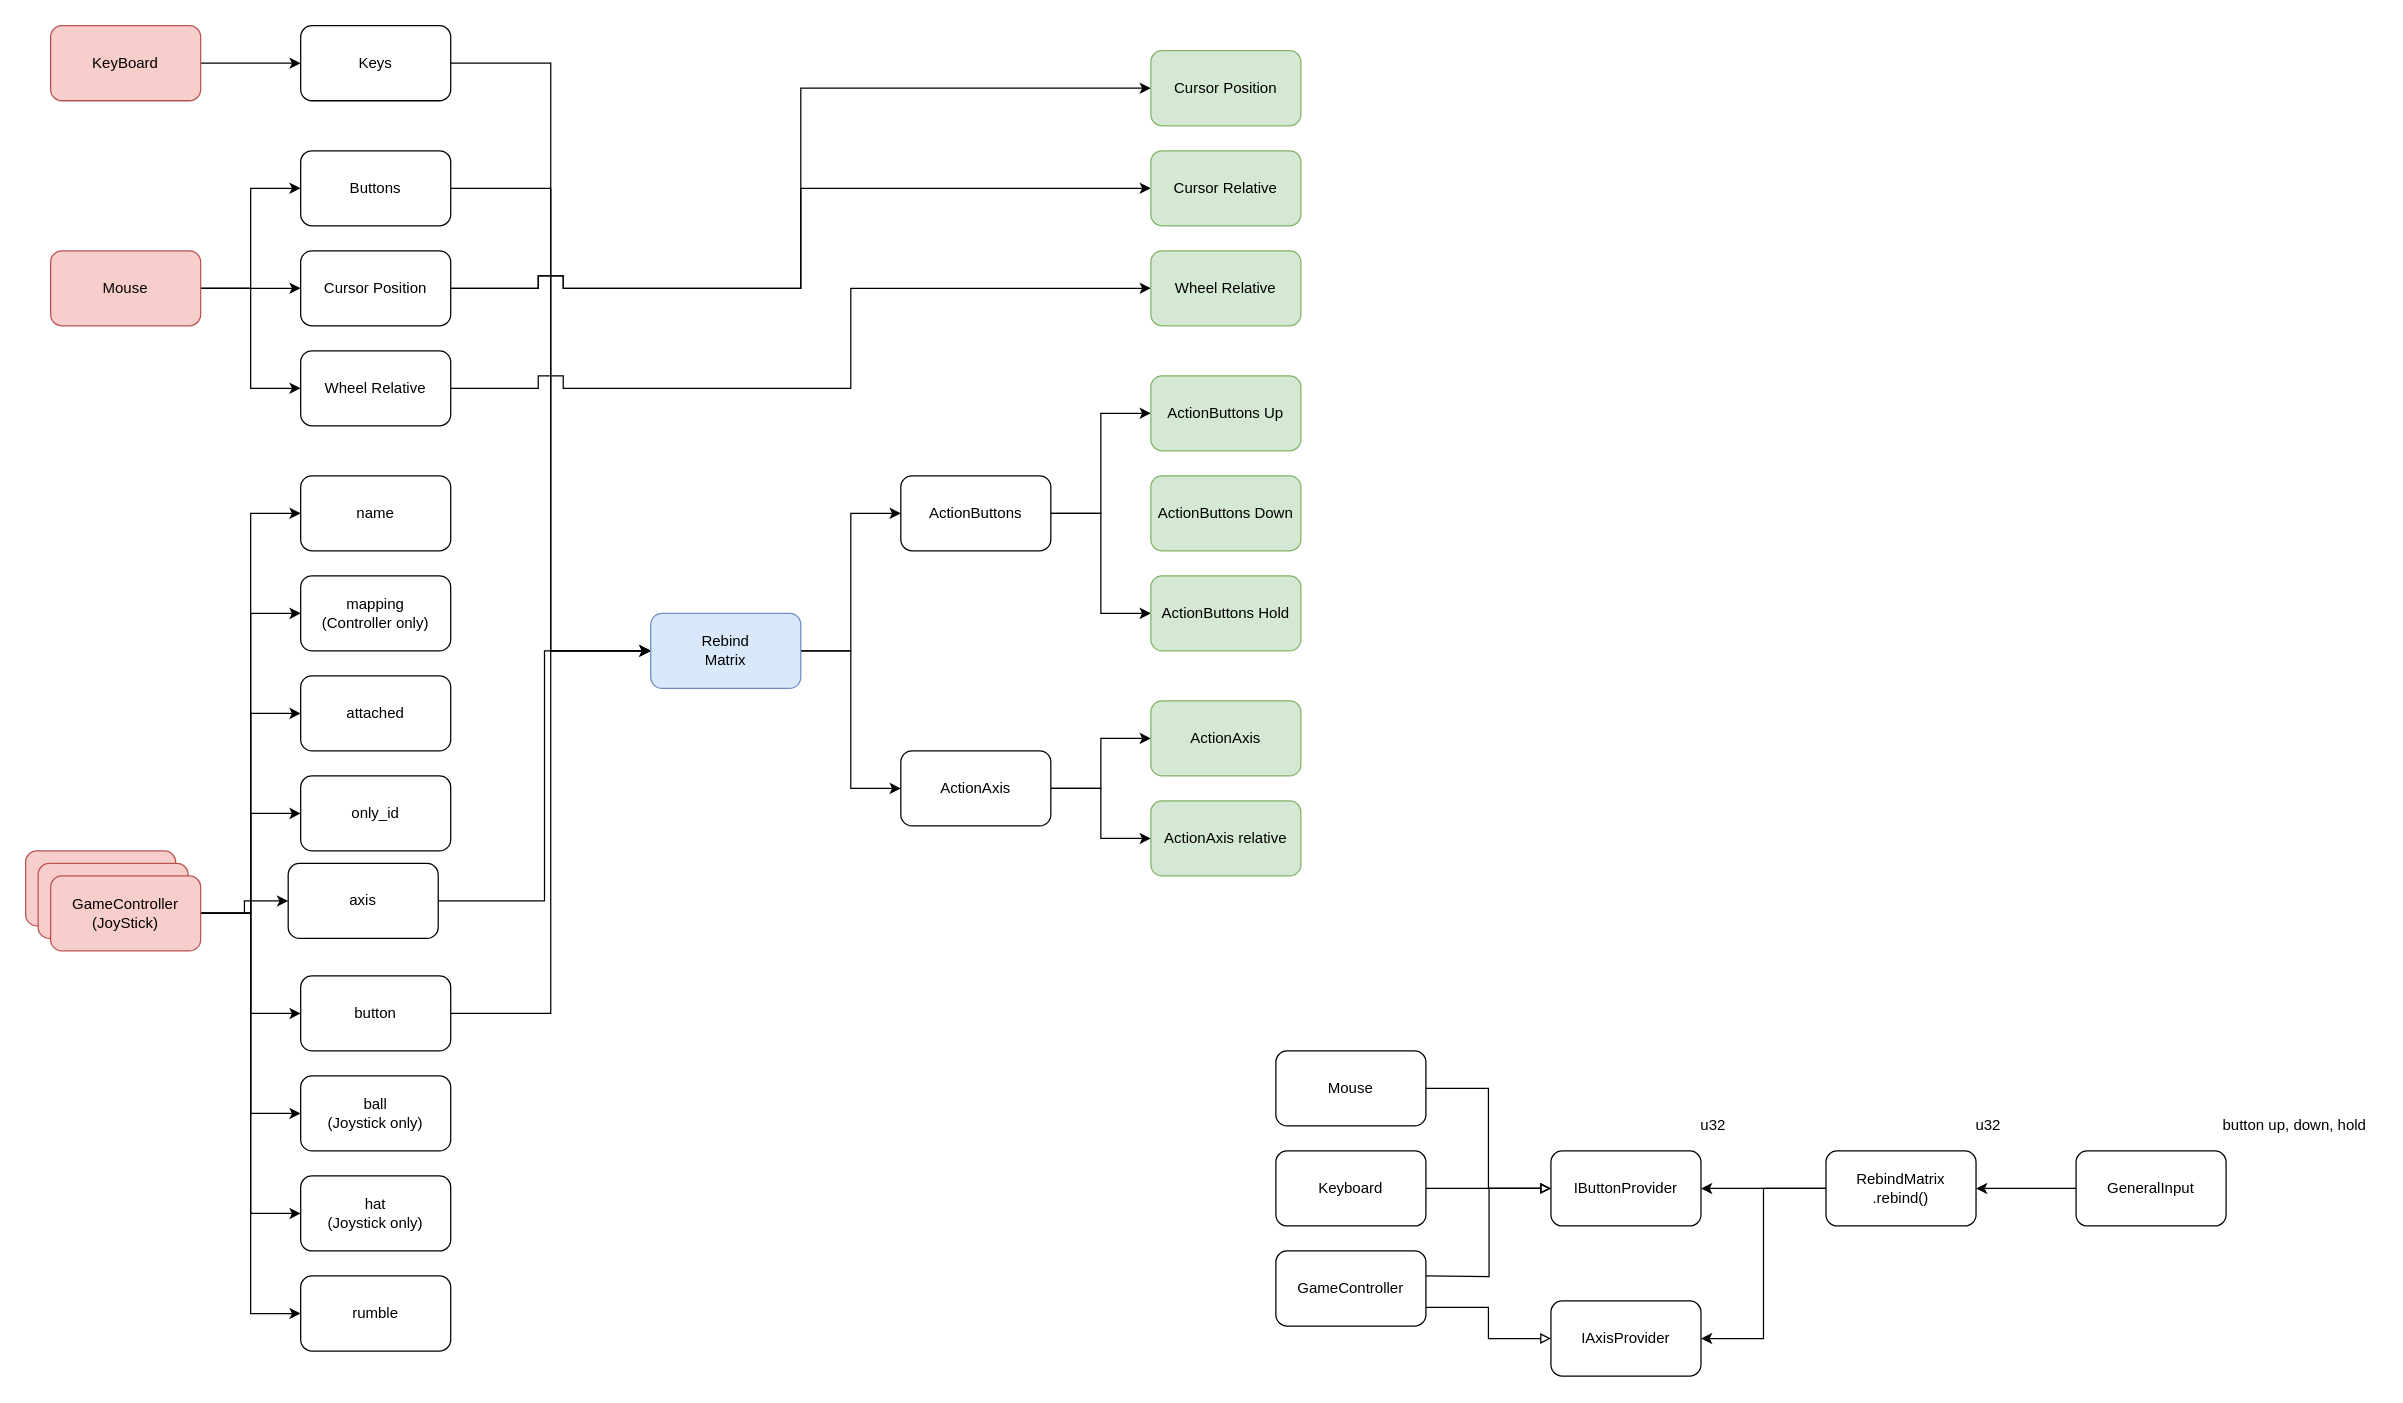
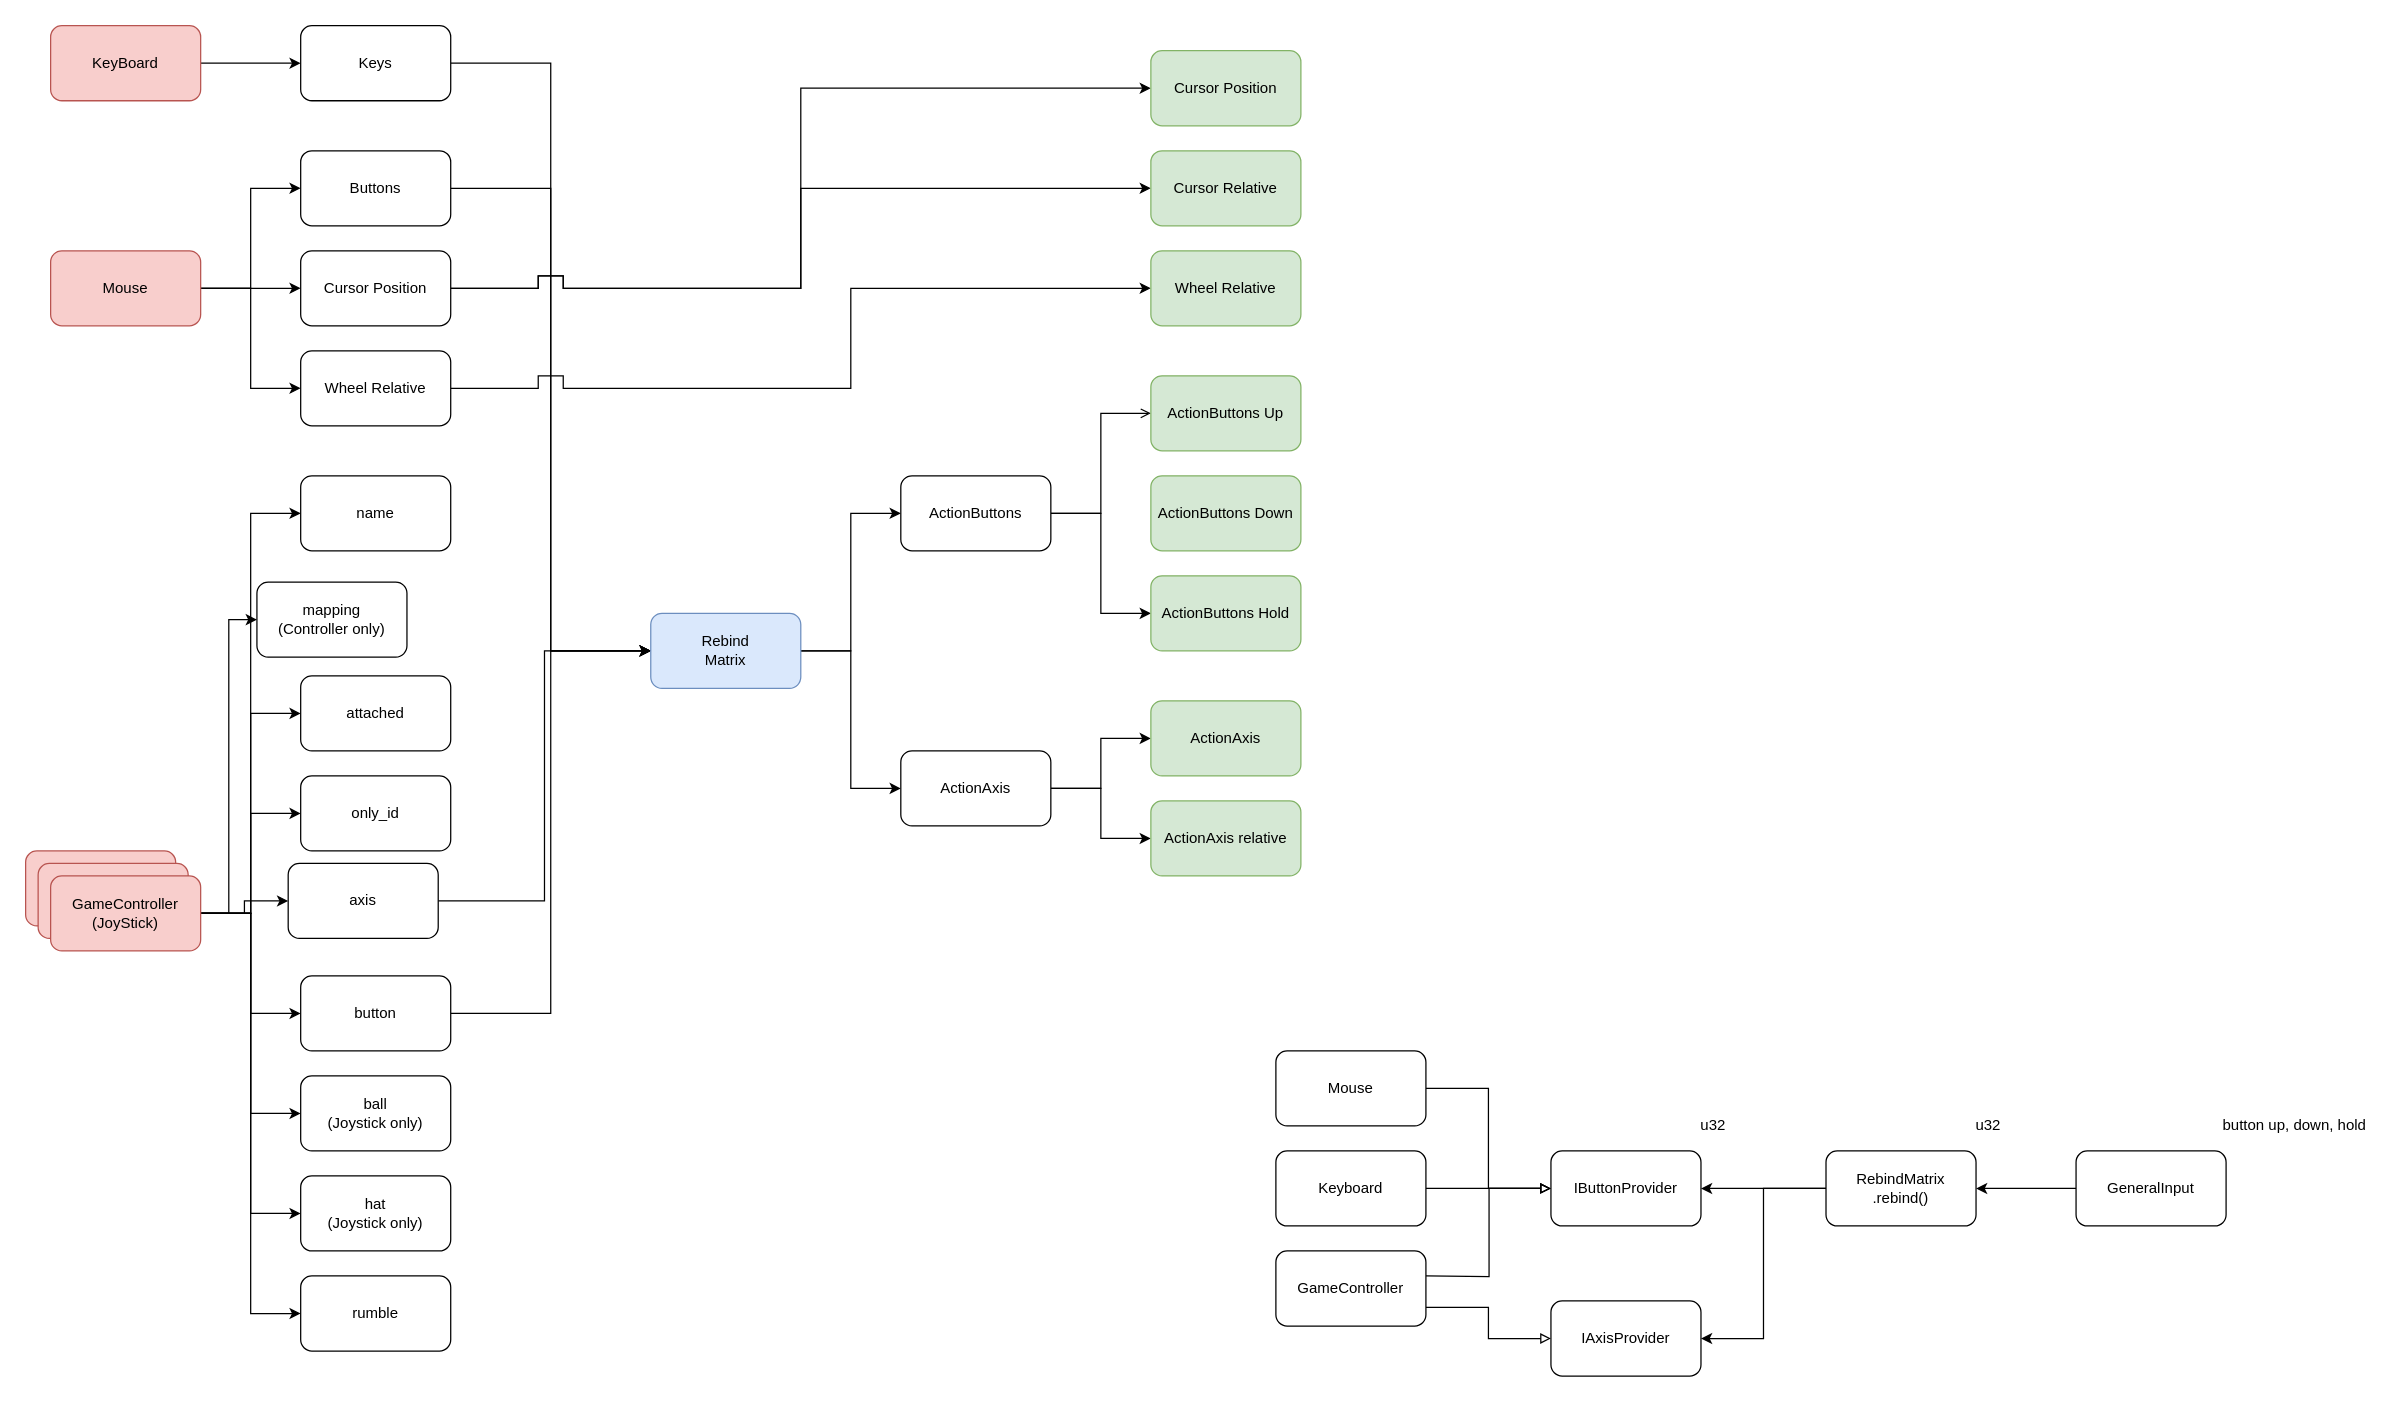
edge "ActionButtons" -> "ActionButtons Up": arrowhead classic -> open
node "mapping (Controller only)": moved (376, 613) -> (332, 619)
